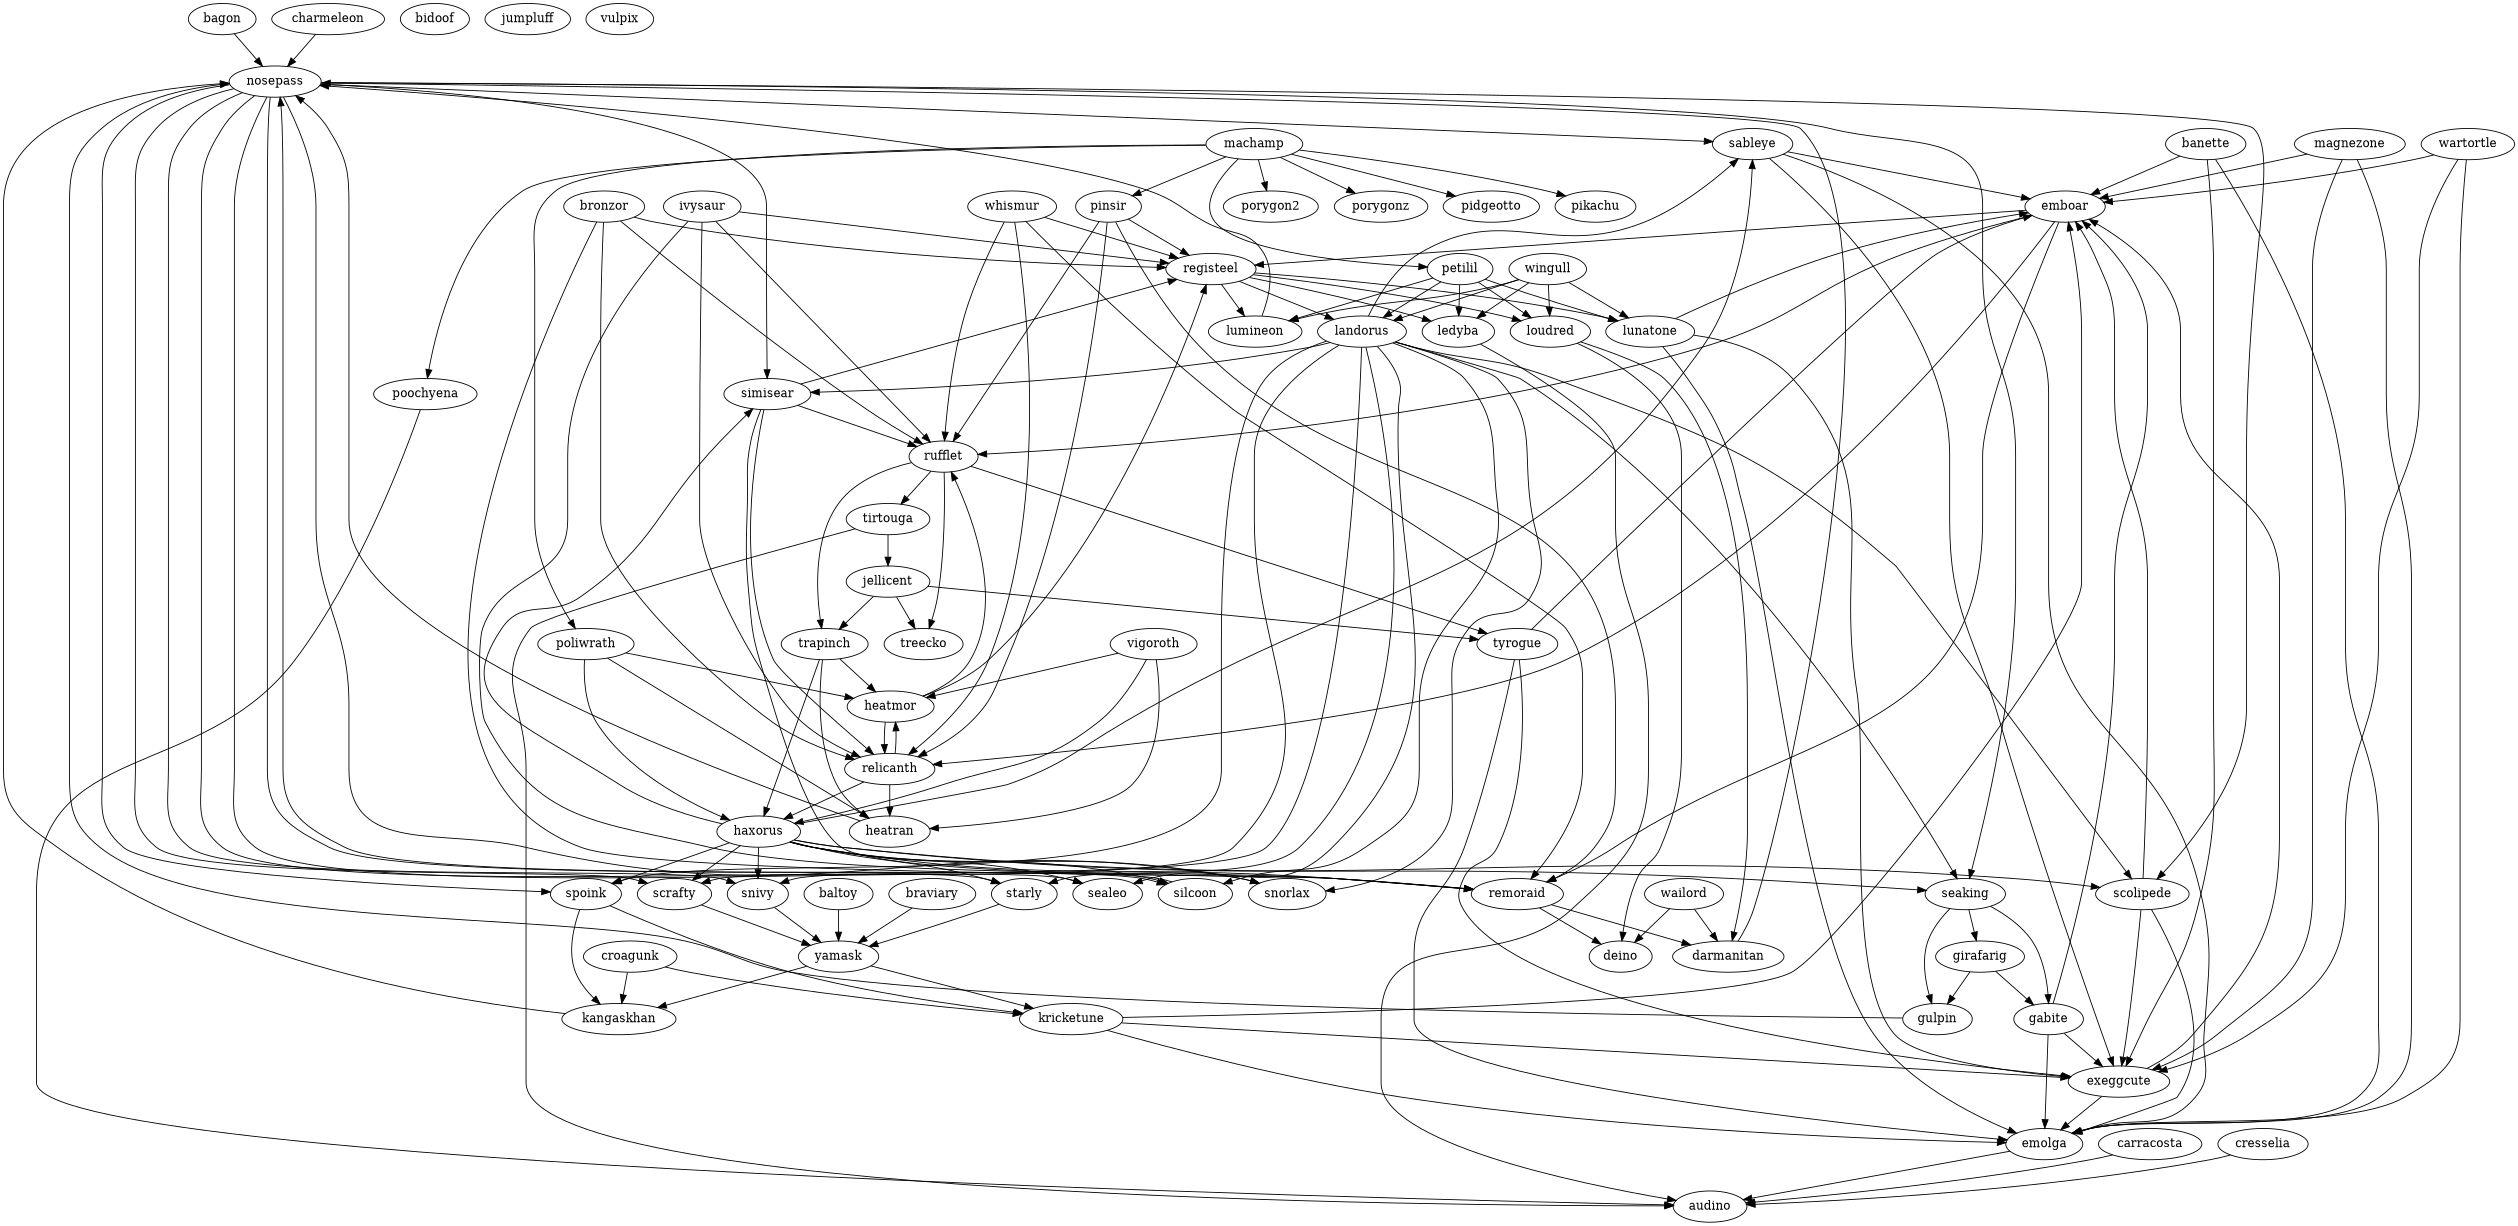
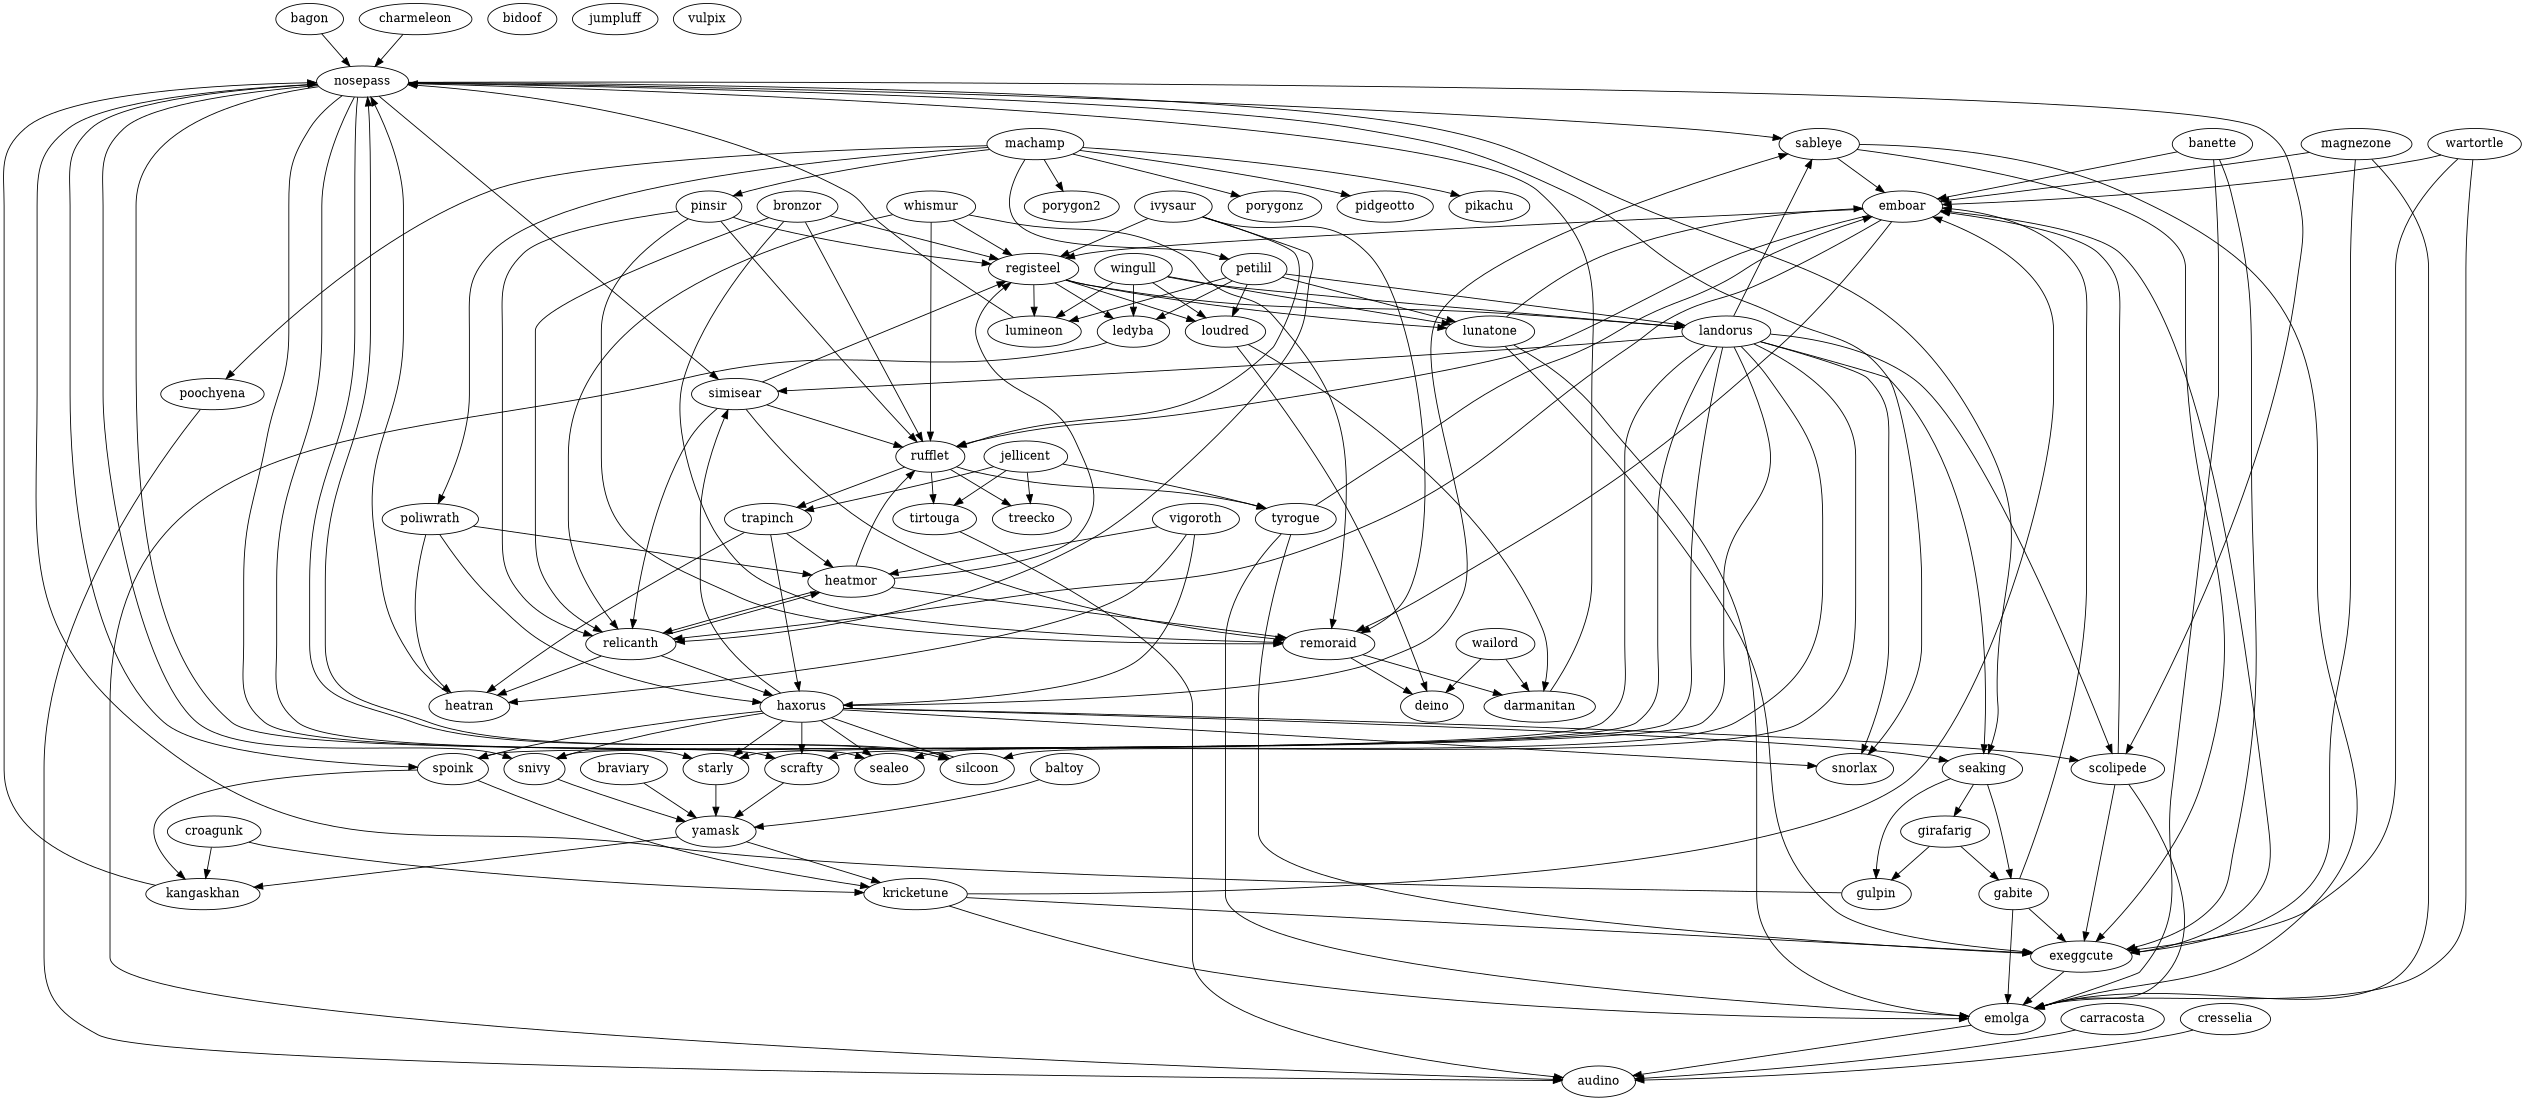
edge "tirtouga" -> "jellicent": reversed
edge "haxorus" -> "remoraid": now "heatmor" -> "remoraid"
